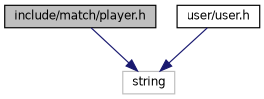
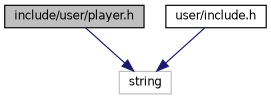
node "include/match/player.h": label "include/match/player.h" -> "include/user/player.h"
node "user/user.h": label "user/user.h" -> "user/include.h"
